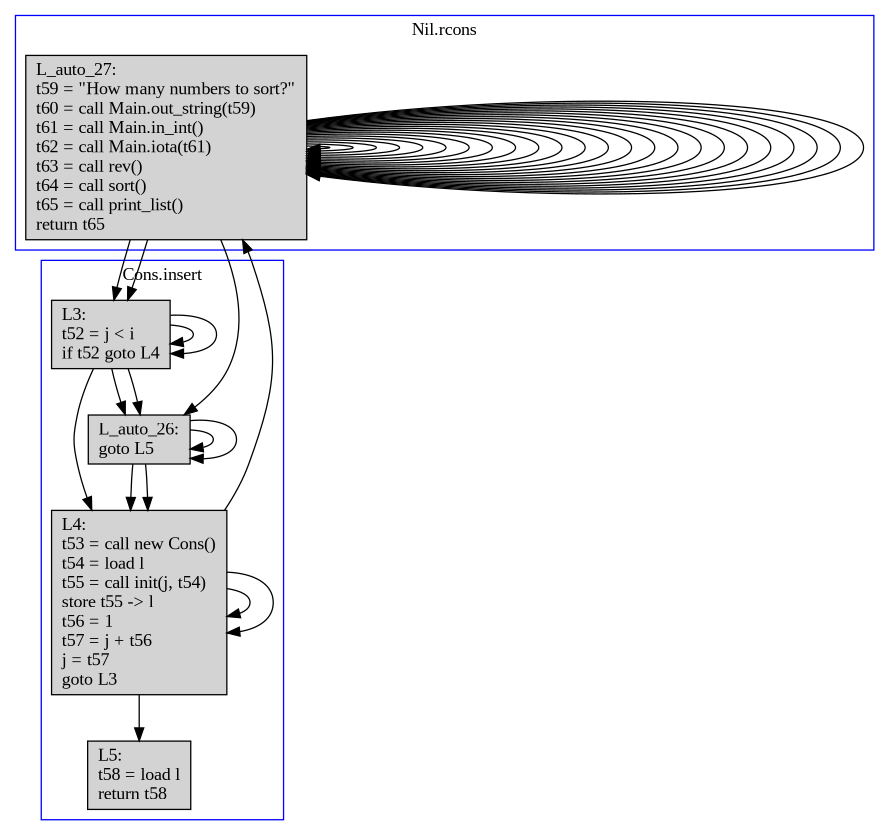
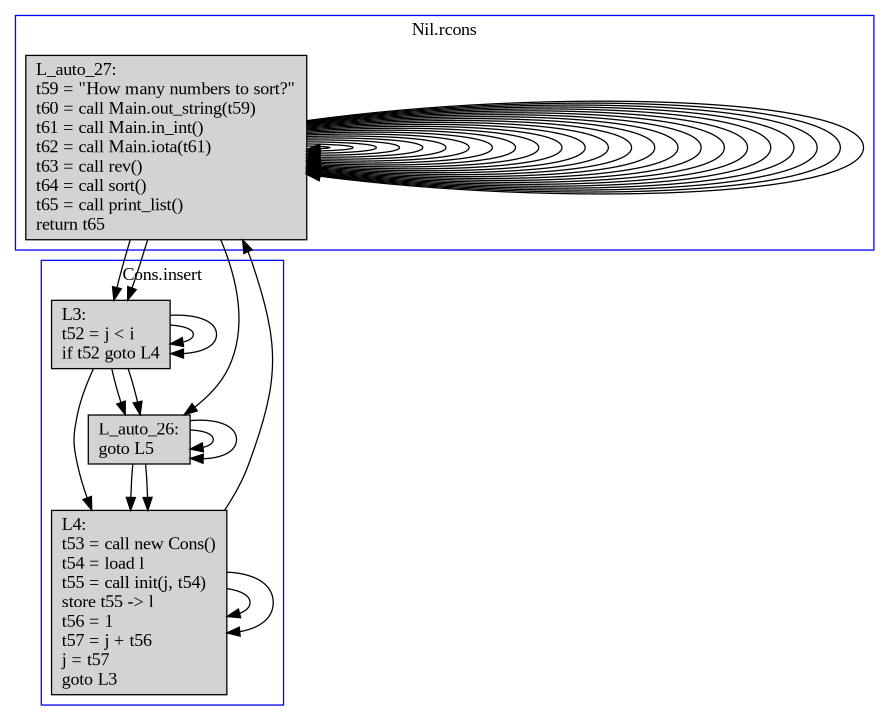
node "L5: t58 = load l return t58": removed
